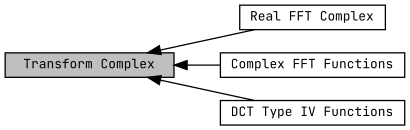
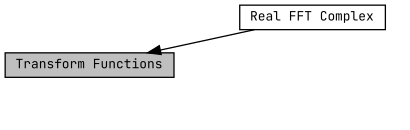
node "Transform Complex": label "Transform Complex" -> "Transform Functions"
node "Complex FFT Functions": removed
node "DCT Type IV Functions": removed
